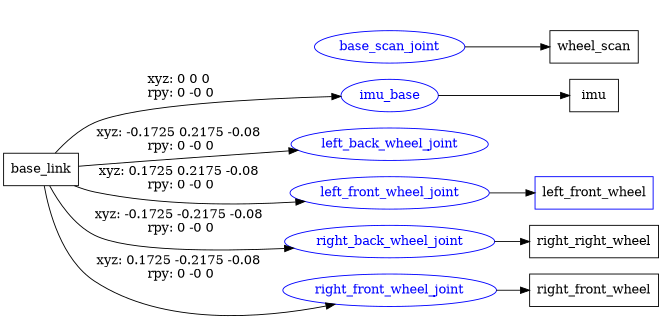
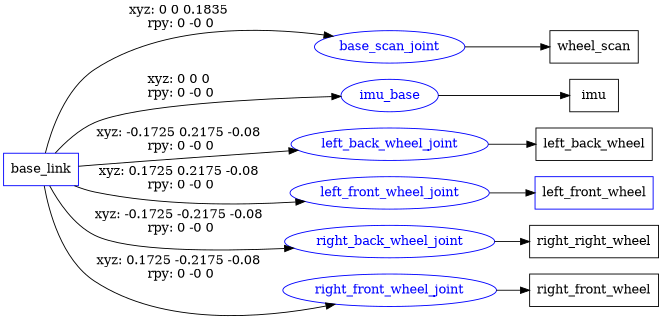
edge "base_link" -> "base_scan_joint": added, label "xyz: 0 0 0.1835 rpy: 0 -0 0"
node "left_back_wheel": added
node "base_link": color black -> blue
